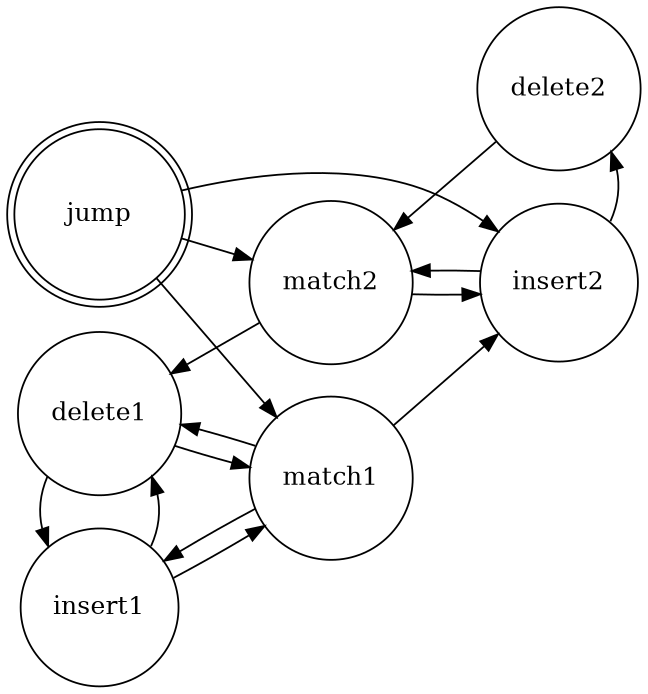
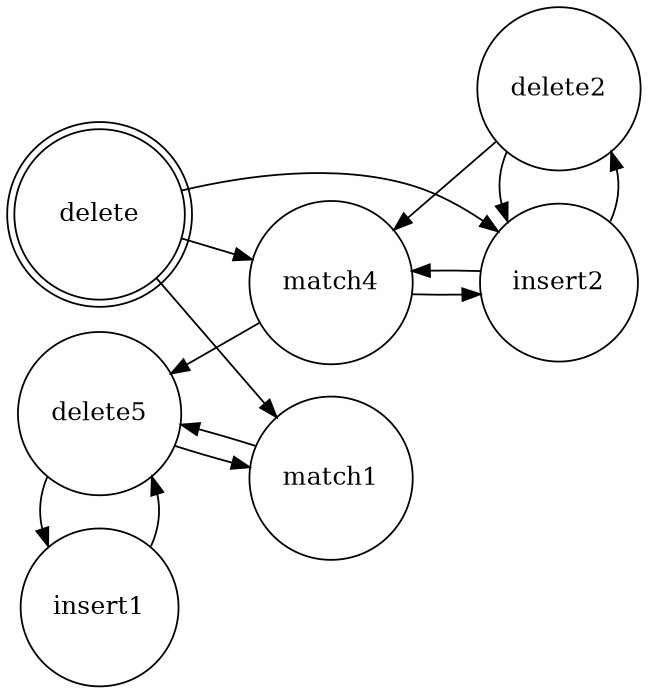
node "jump": label "jump" -> "delete"
node "match2": label "match2" -> "match4"
edge "match1" -> "insert2": now "delete2" -> "insert2"
node "delete1": label "delete1" -> "delete5"
edge "match1" -> "insert1": removed
edge "insert1" -> "match1": removed
